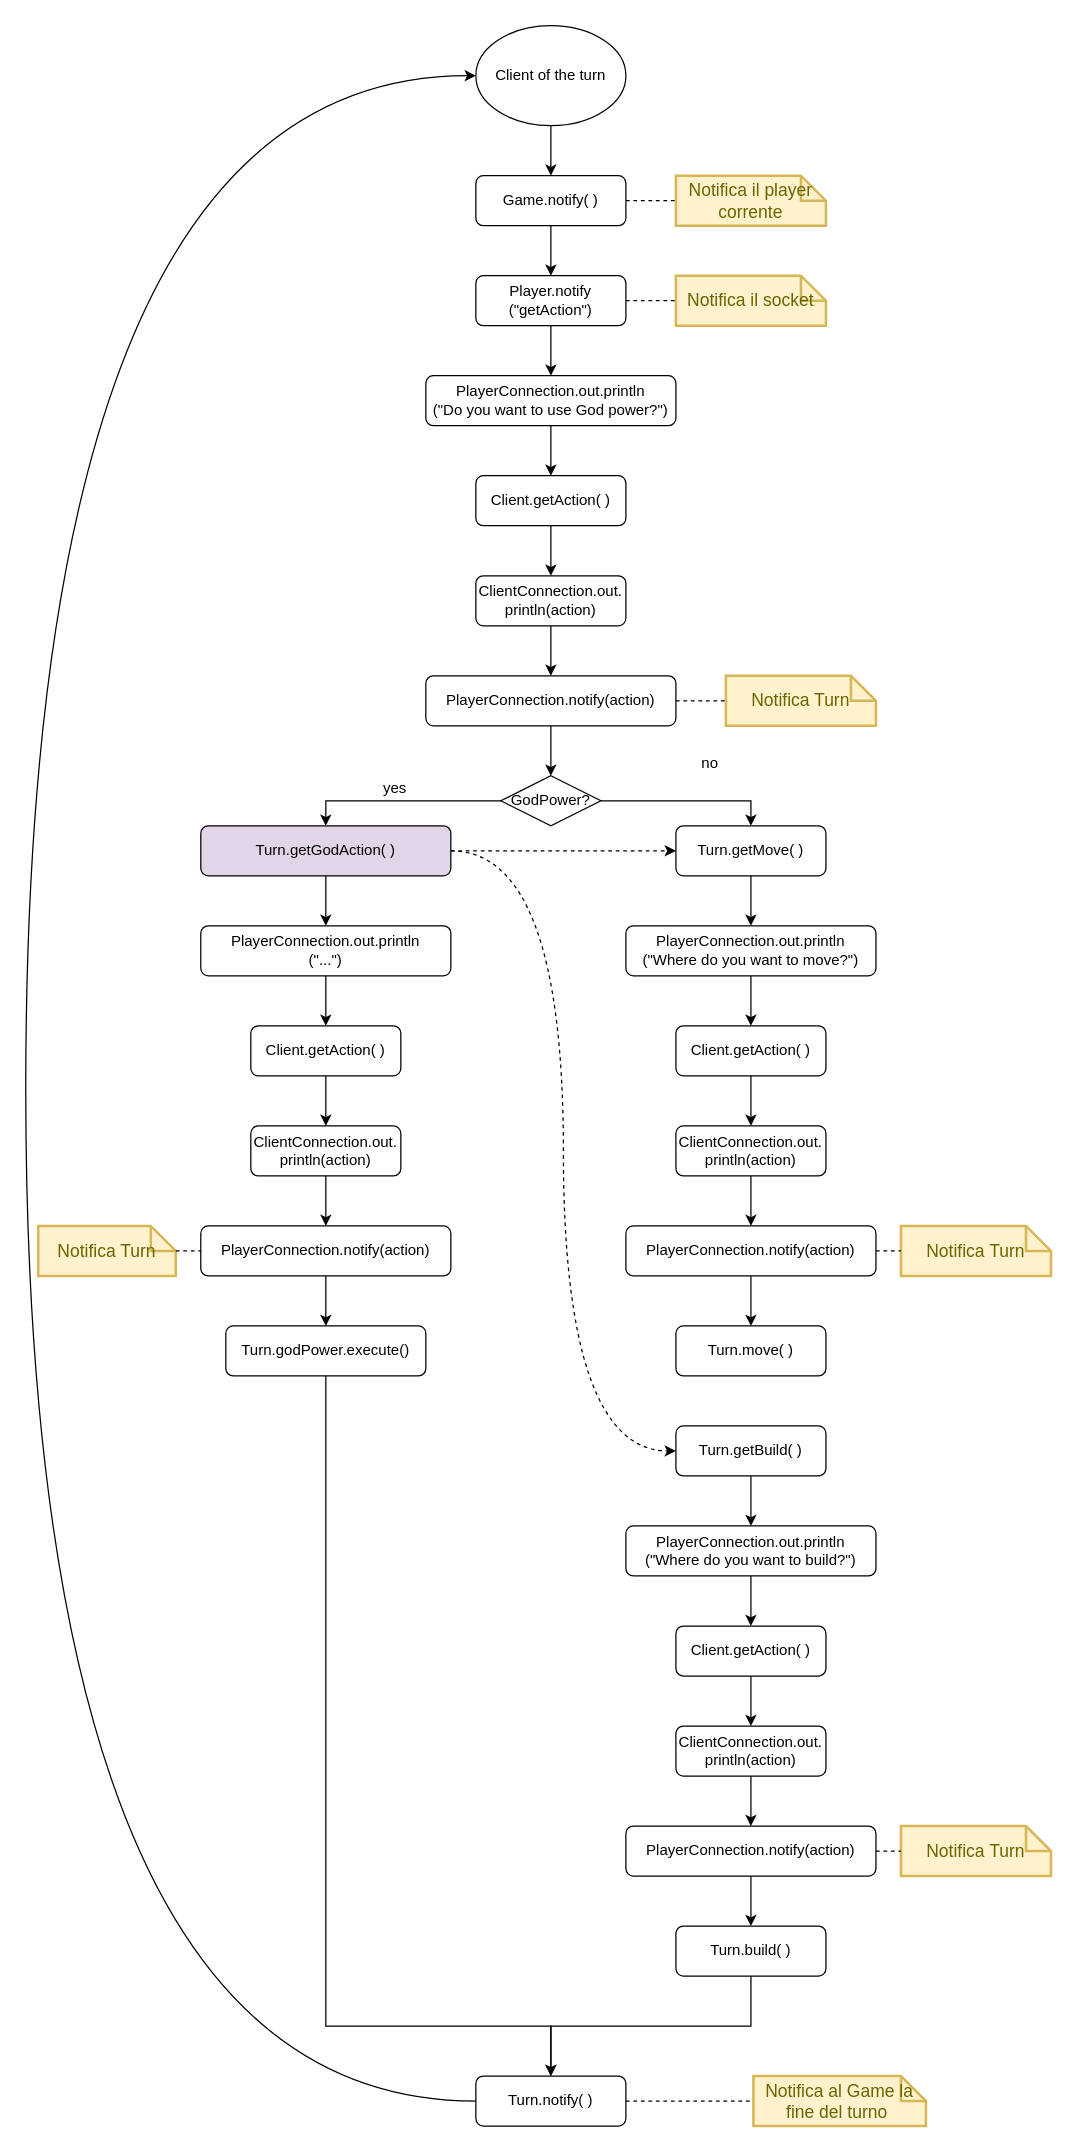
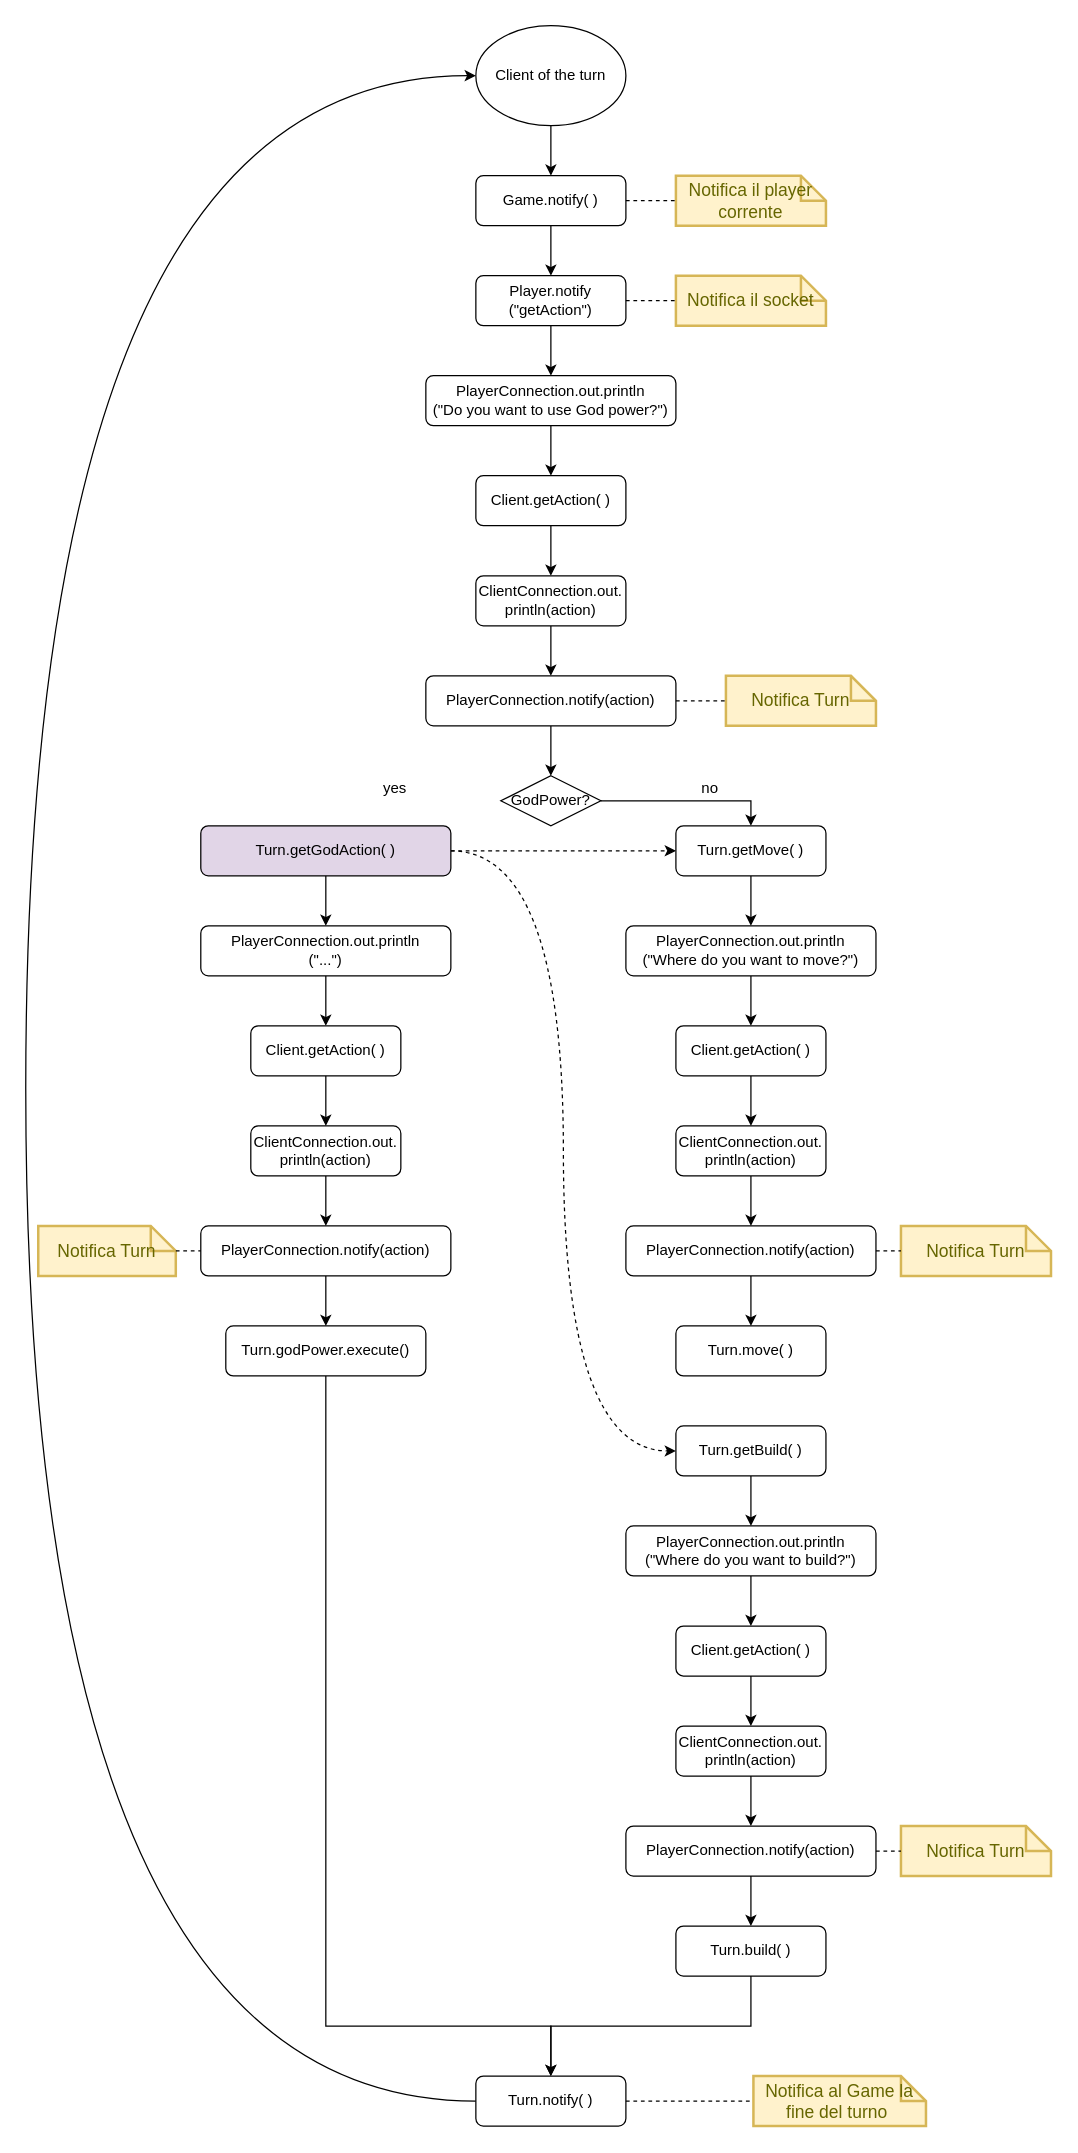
node "no": moved (709, 763) -> (709, 788)
edge "GodPower?" -> "Turn.getGodAction( )": removed
